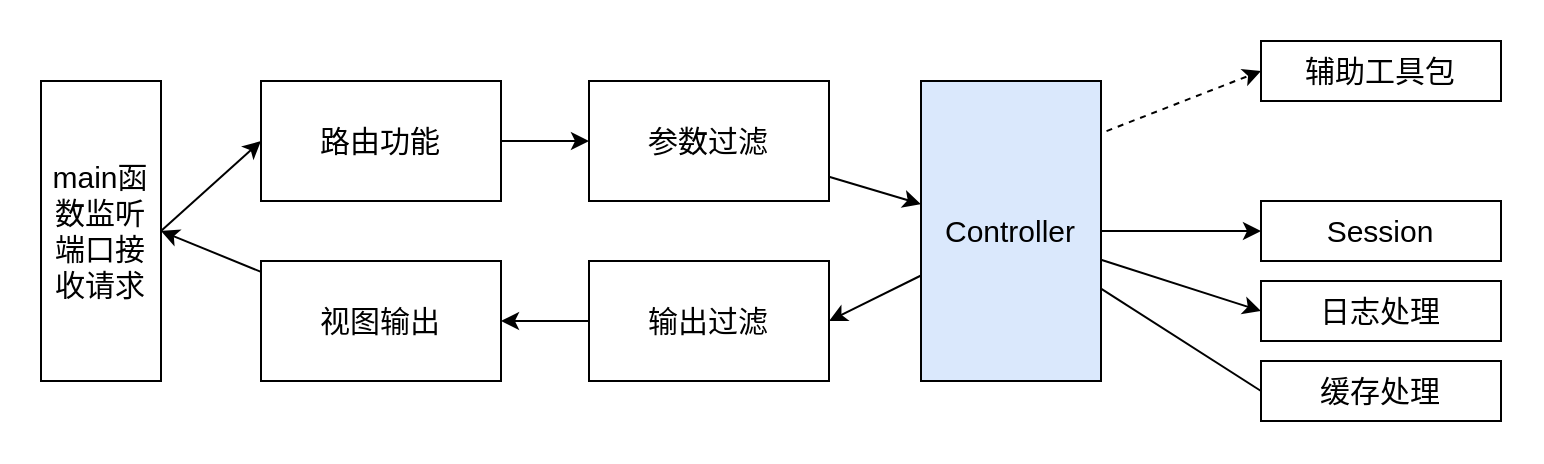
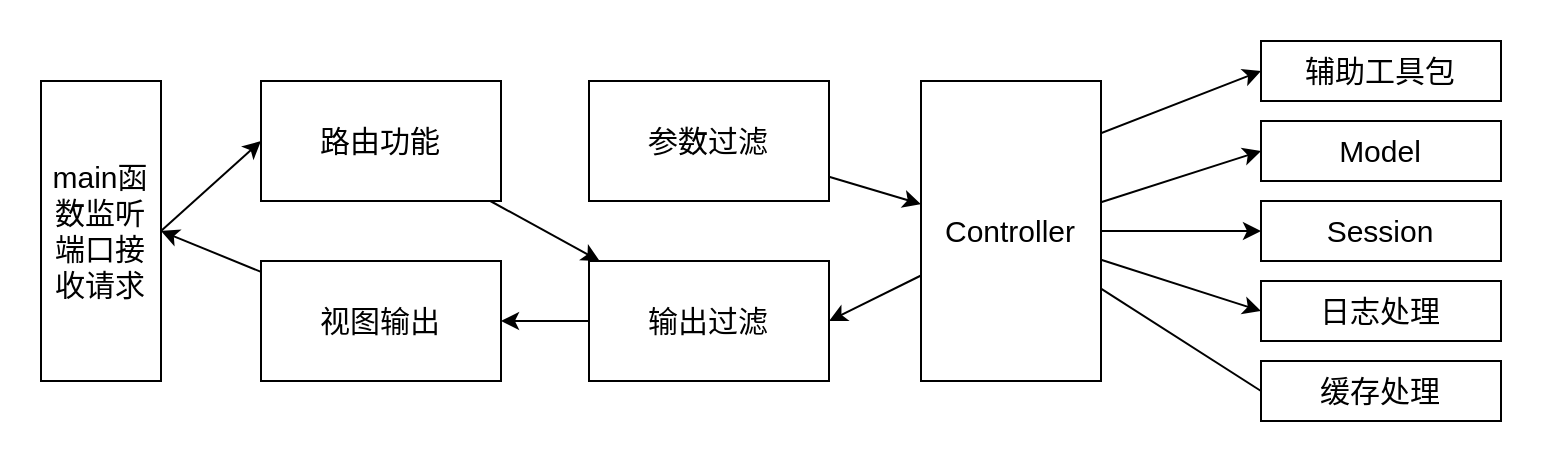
edge "Controller" -> "辅助工具包": style dashed -> solid
edge "路由功能" -> "参数过滤": now "路由功能" -> "输出过滤"
node "Model": added
edge "Controller" -> "Model": added
node "Controller": fillcolor #dae8fc -> #ffffff
